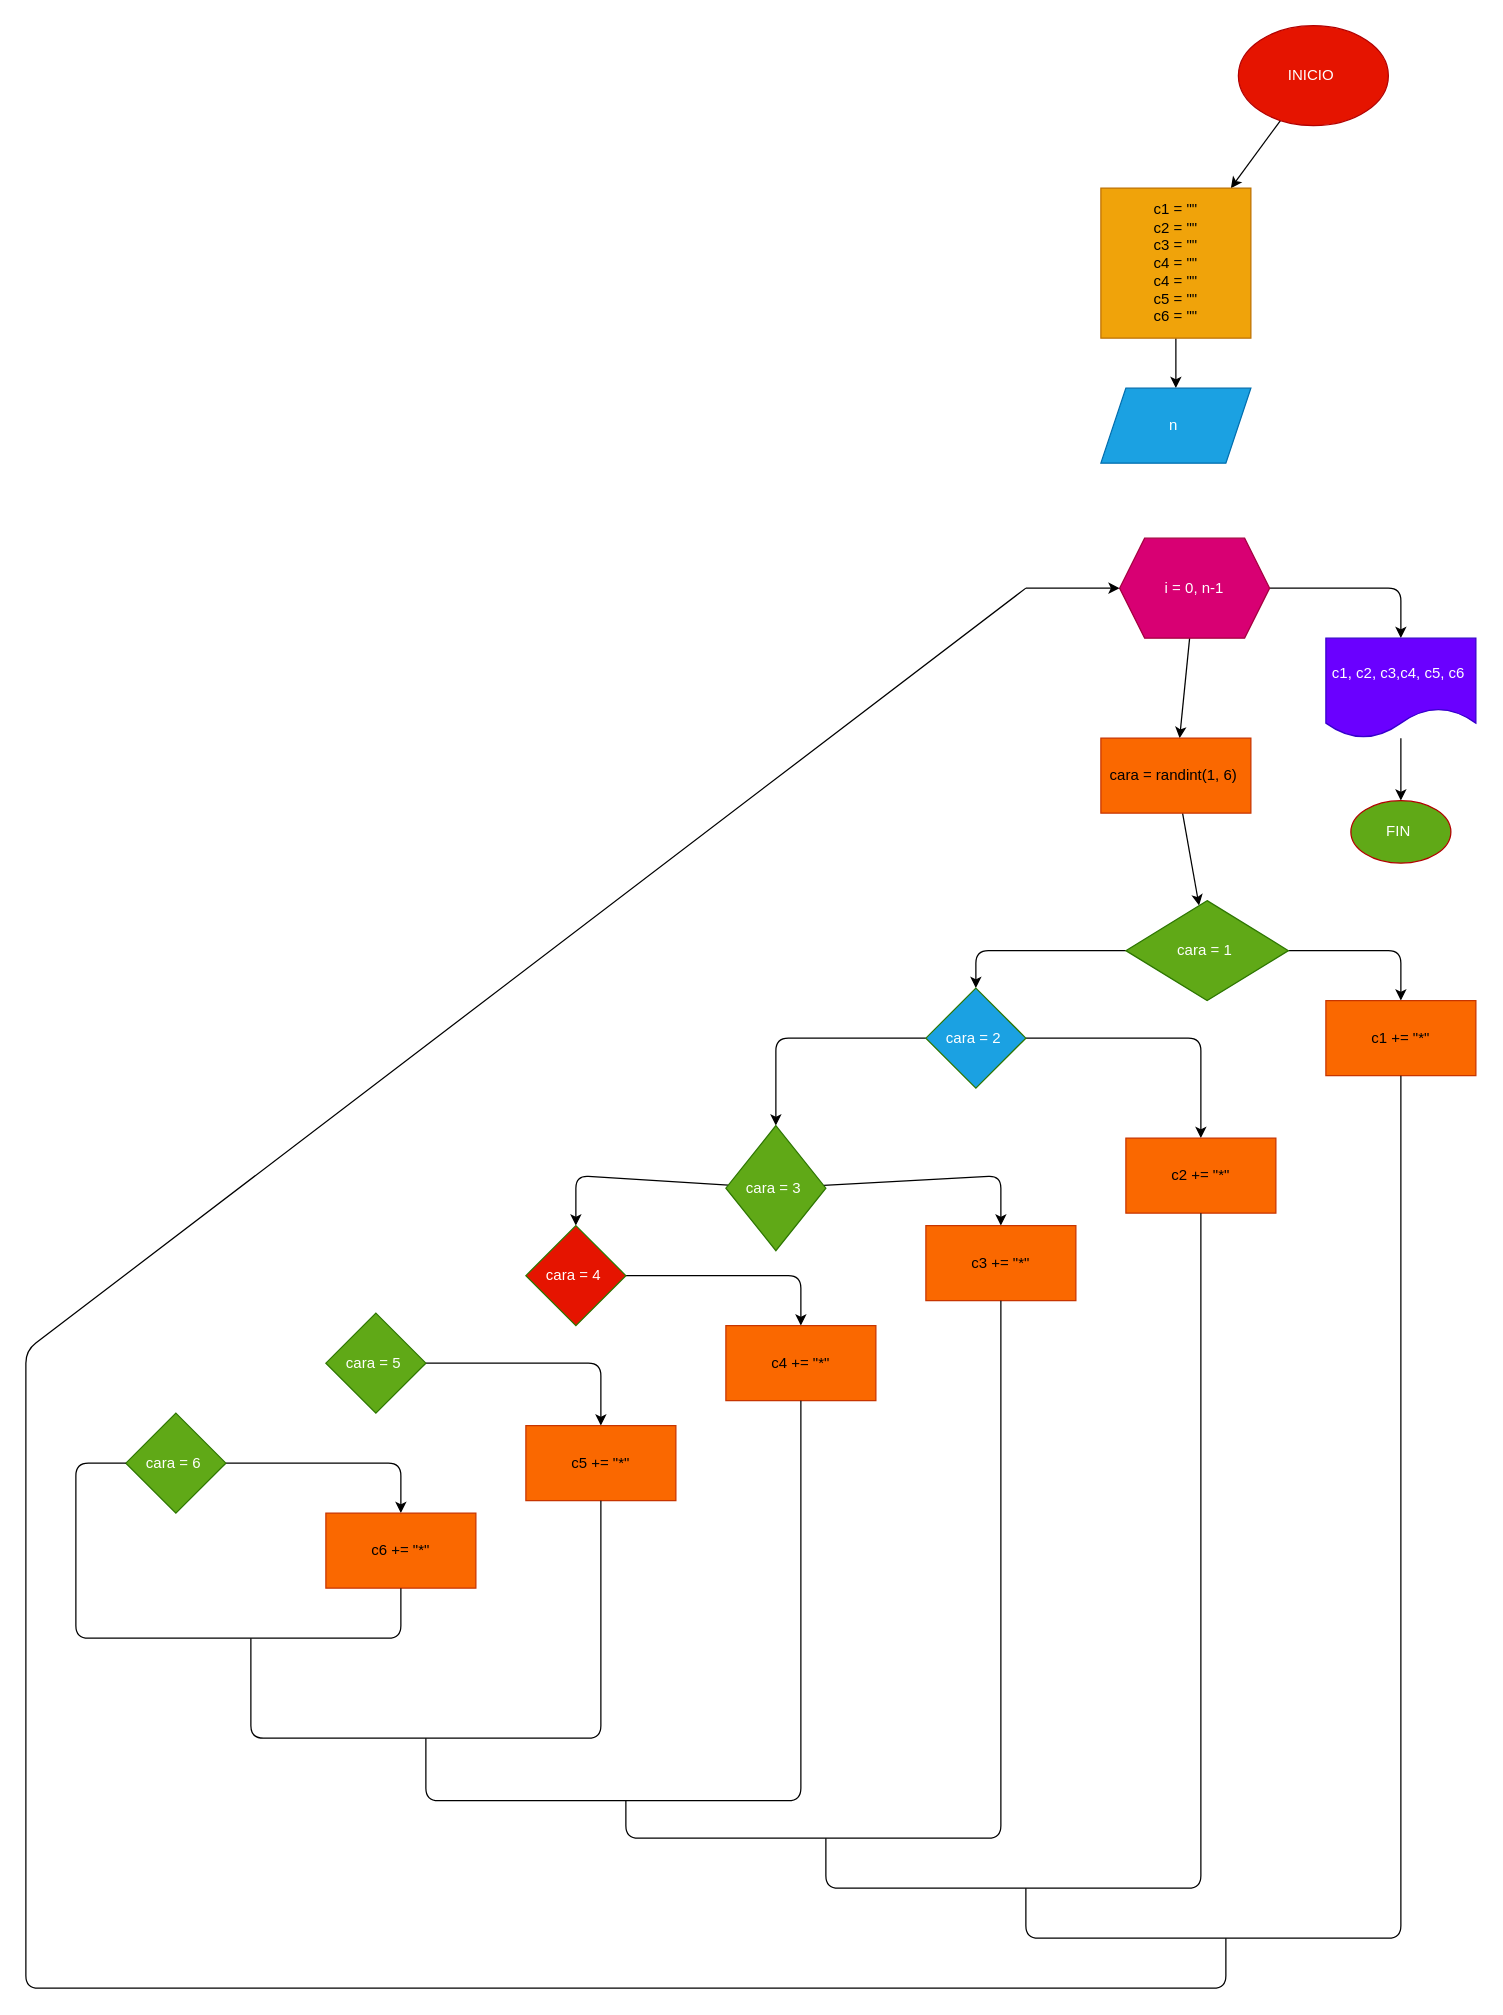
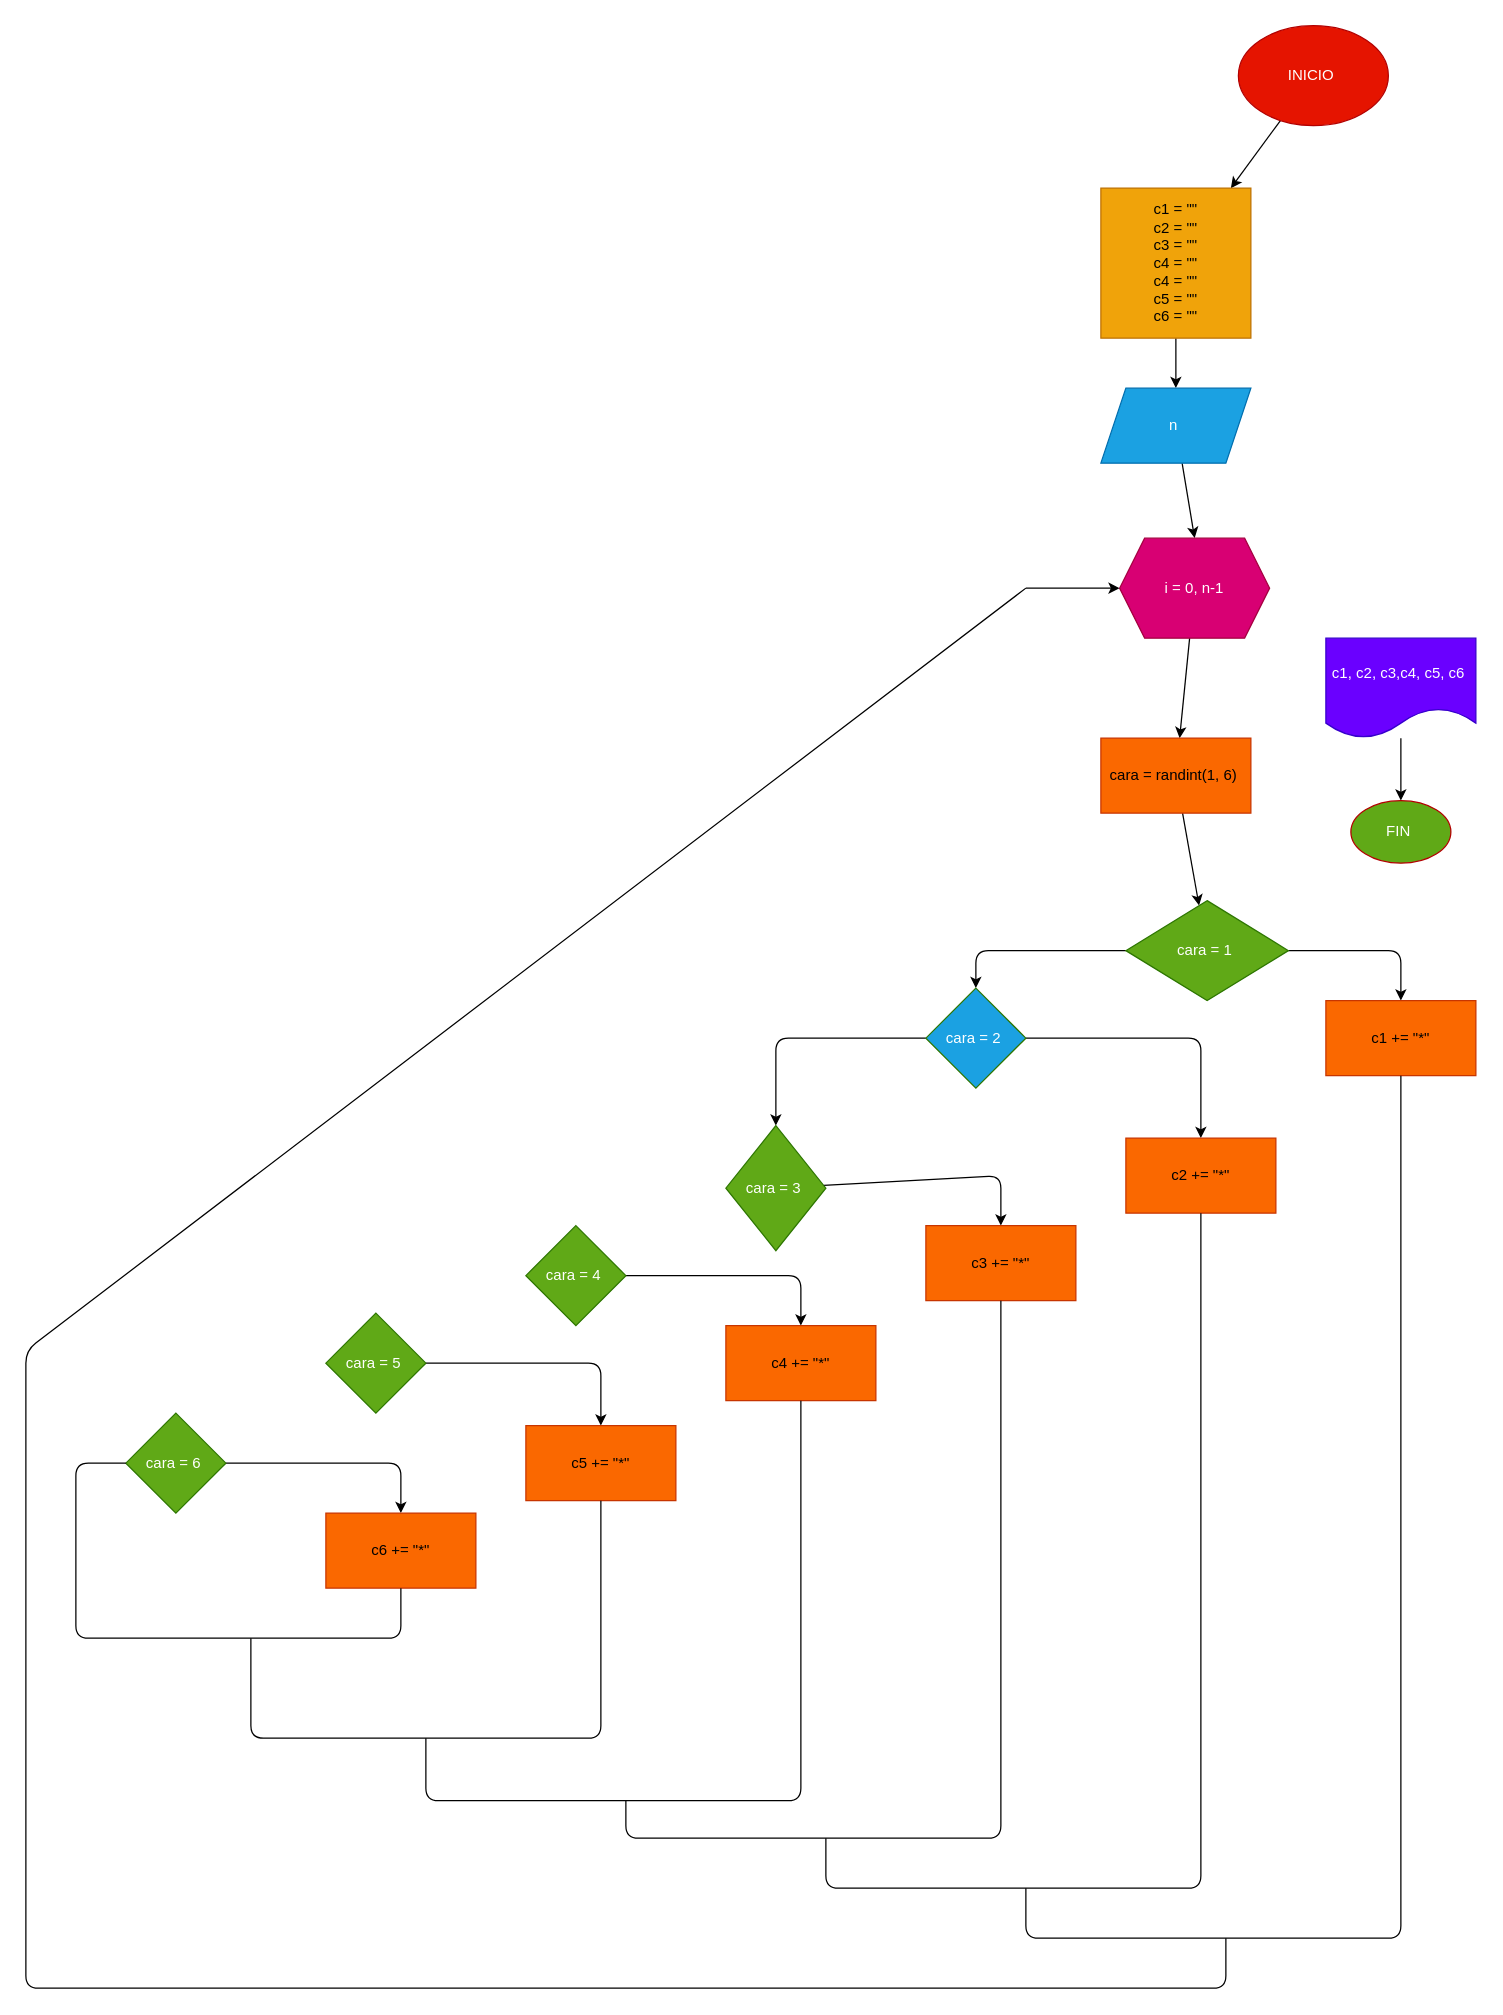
edge "n" -> "i = 0, n-1": added
edge "i = 0, n-1" -> "c1, c2, c3,c4, c5, c6": removed
edge "cara = 3" -> "cara = 4": removed
node "cara = 4": fillcolor #e51400 -> #60a917
